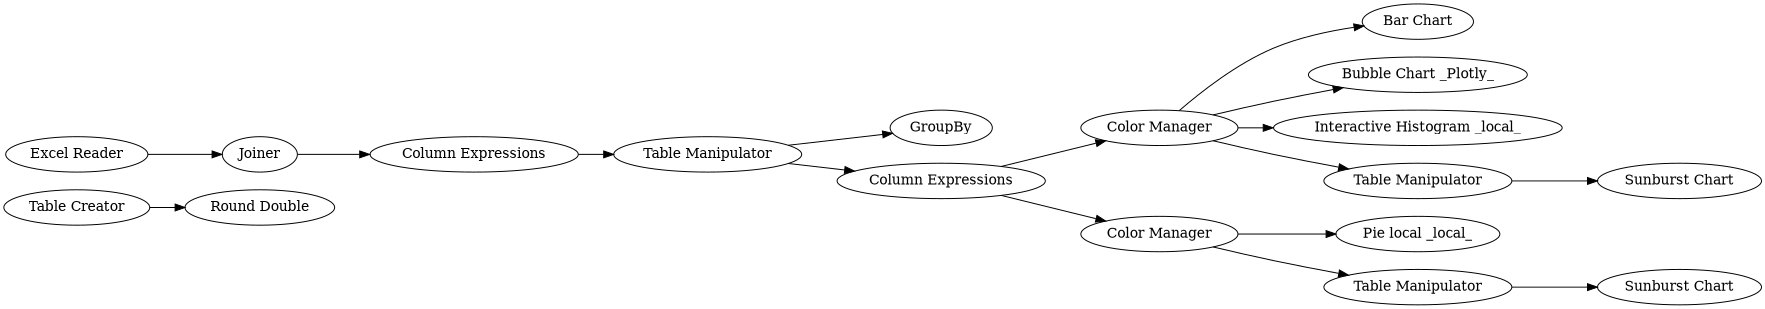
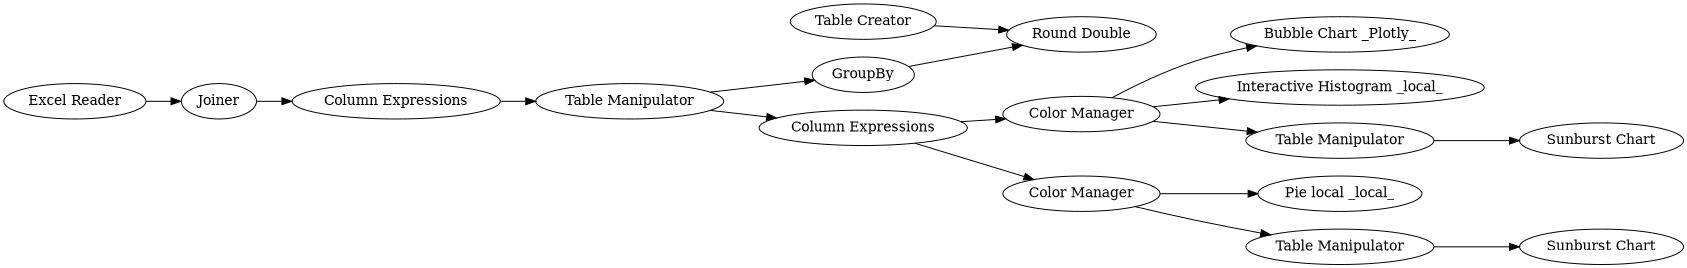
node "Bar Chart": removed
edge "GroupBy" -> "Round Double": added
